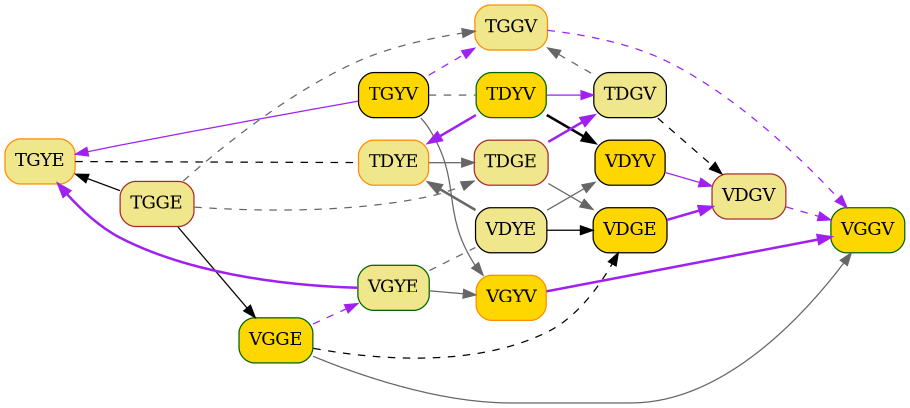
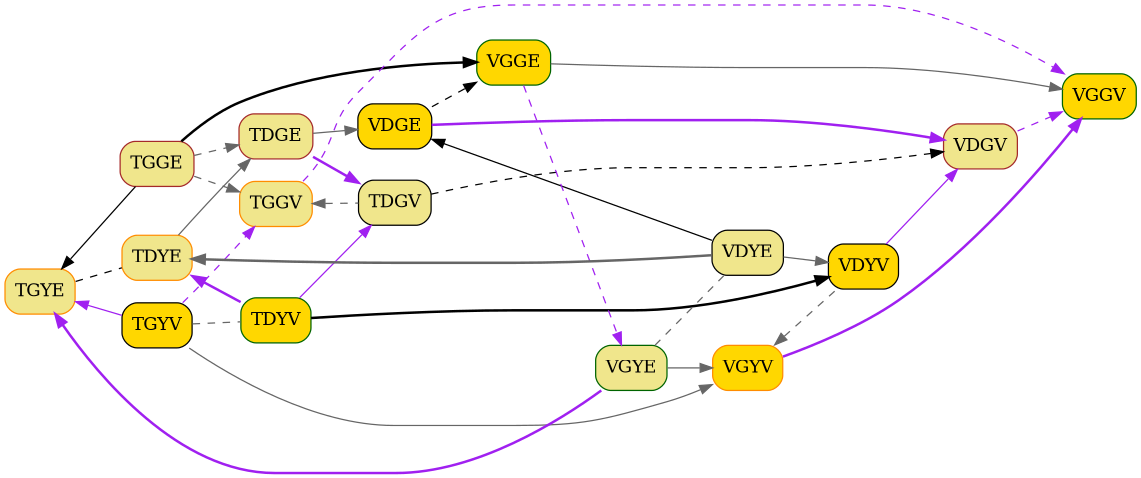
edge "TGGE" -> "VGGE": style solid -> bold
edge "VDYV" -> "VGYV": added
edge "VGGE" -> "VDGE": reversed
